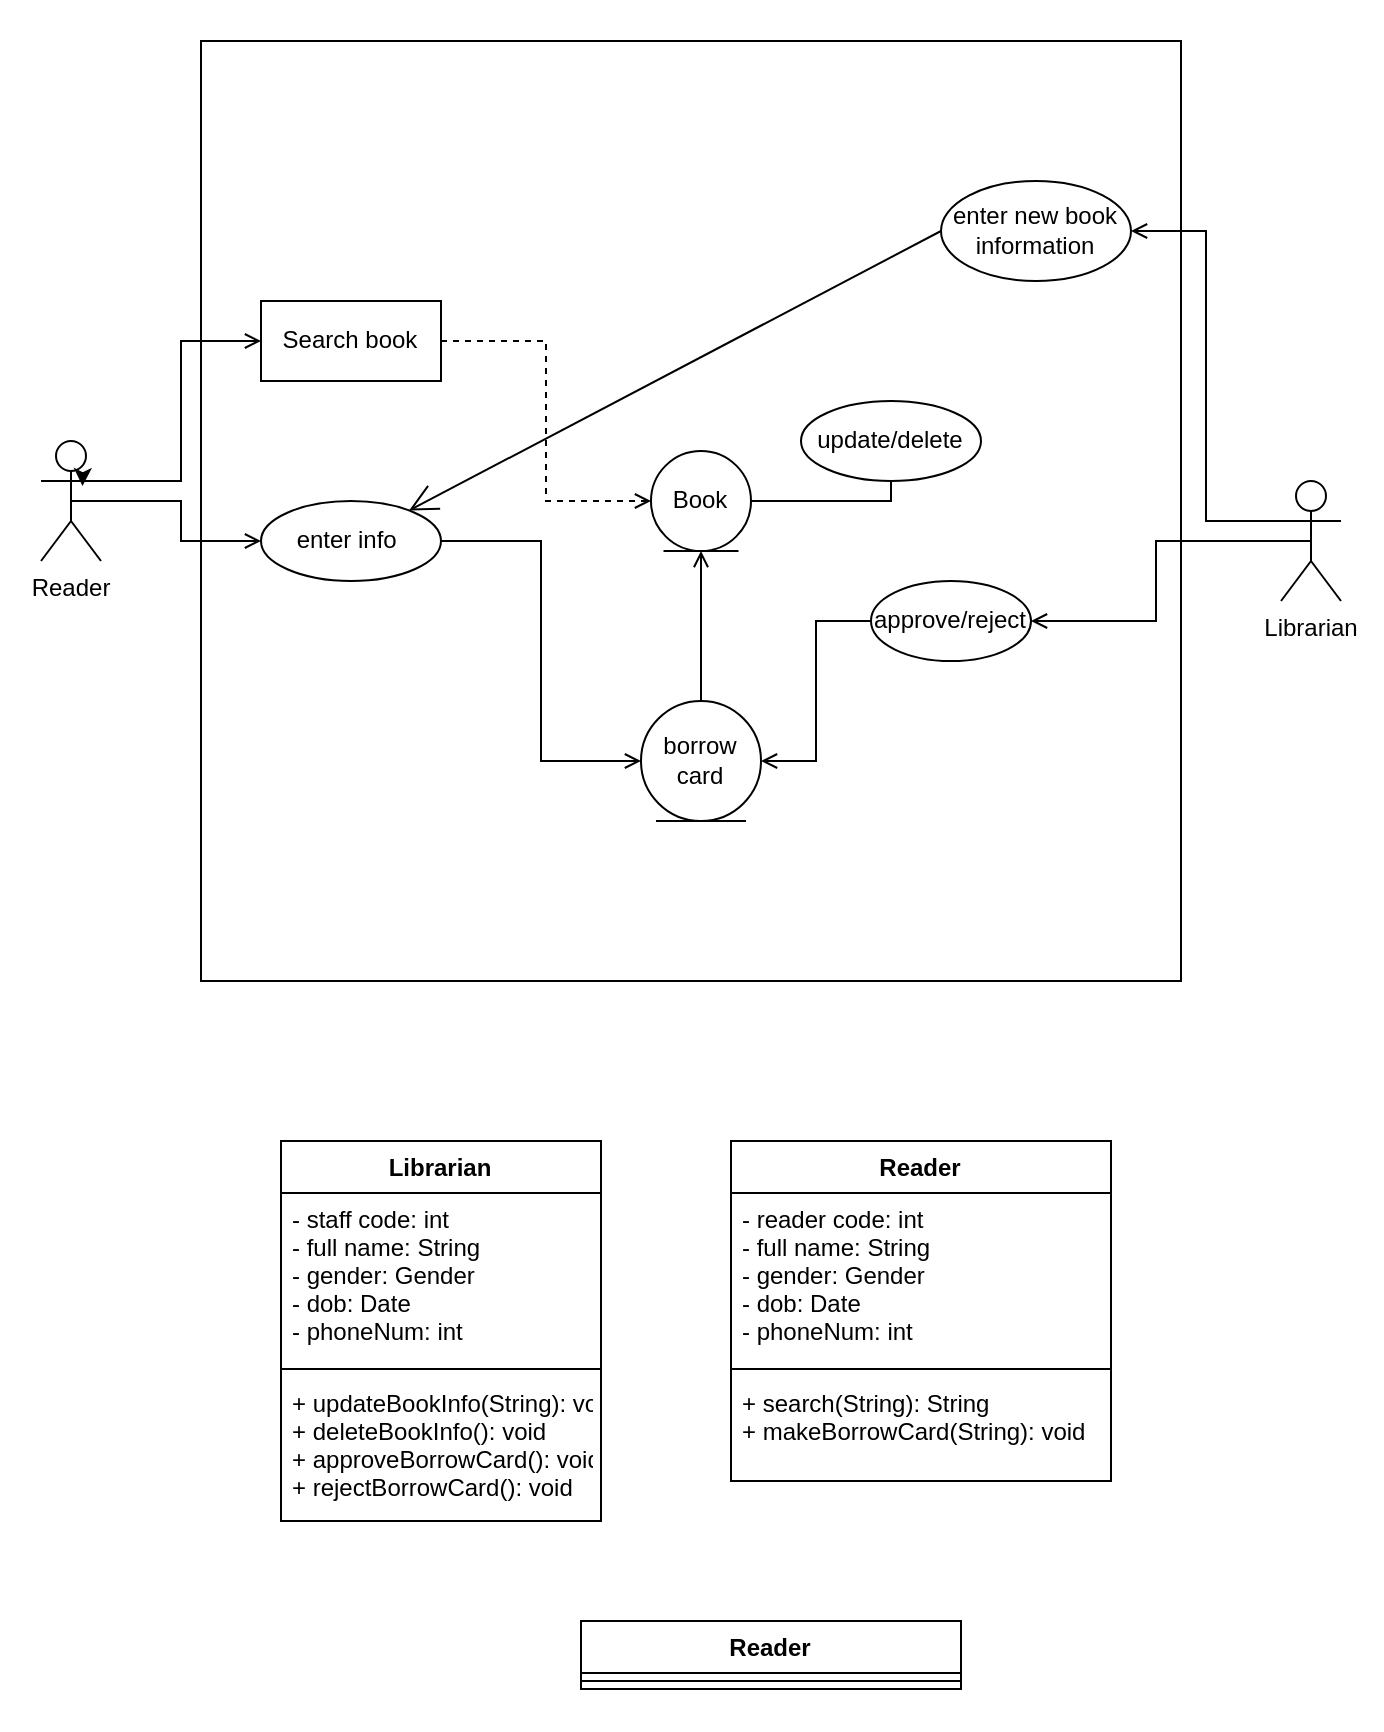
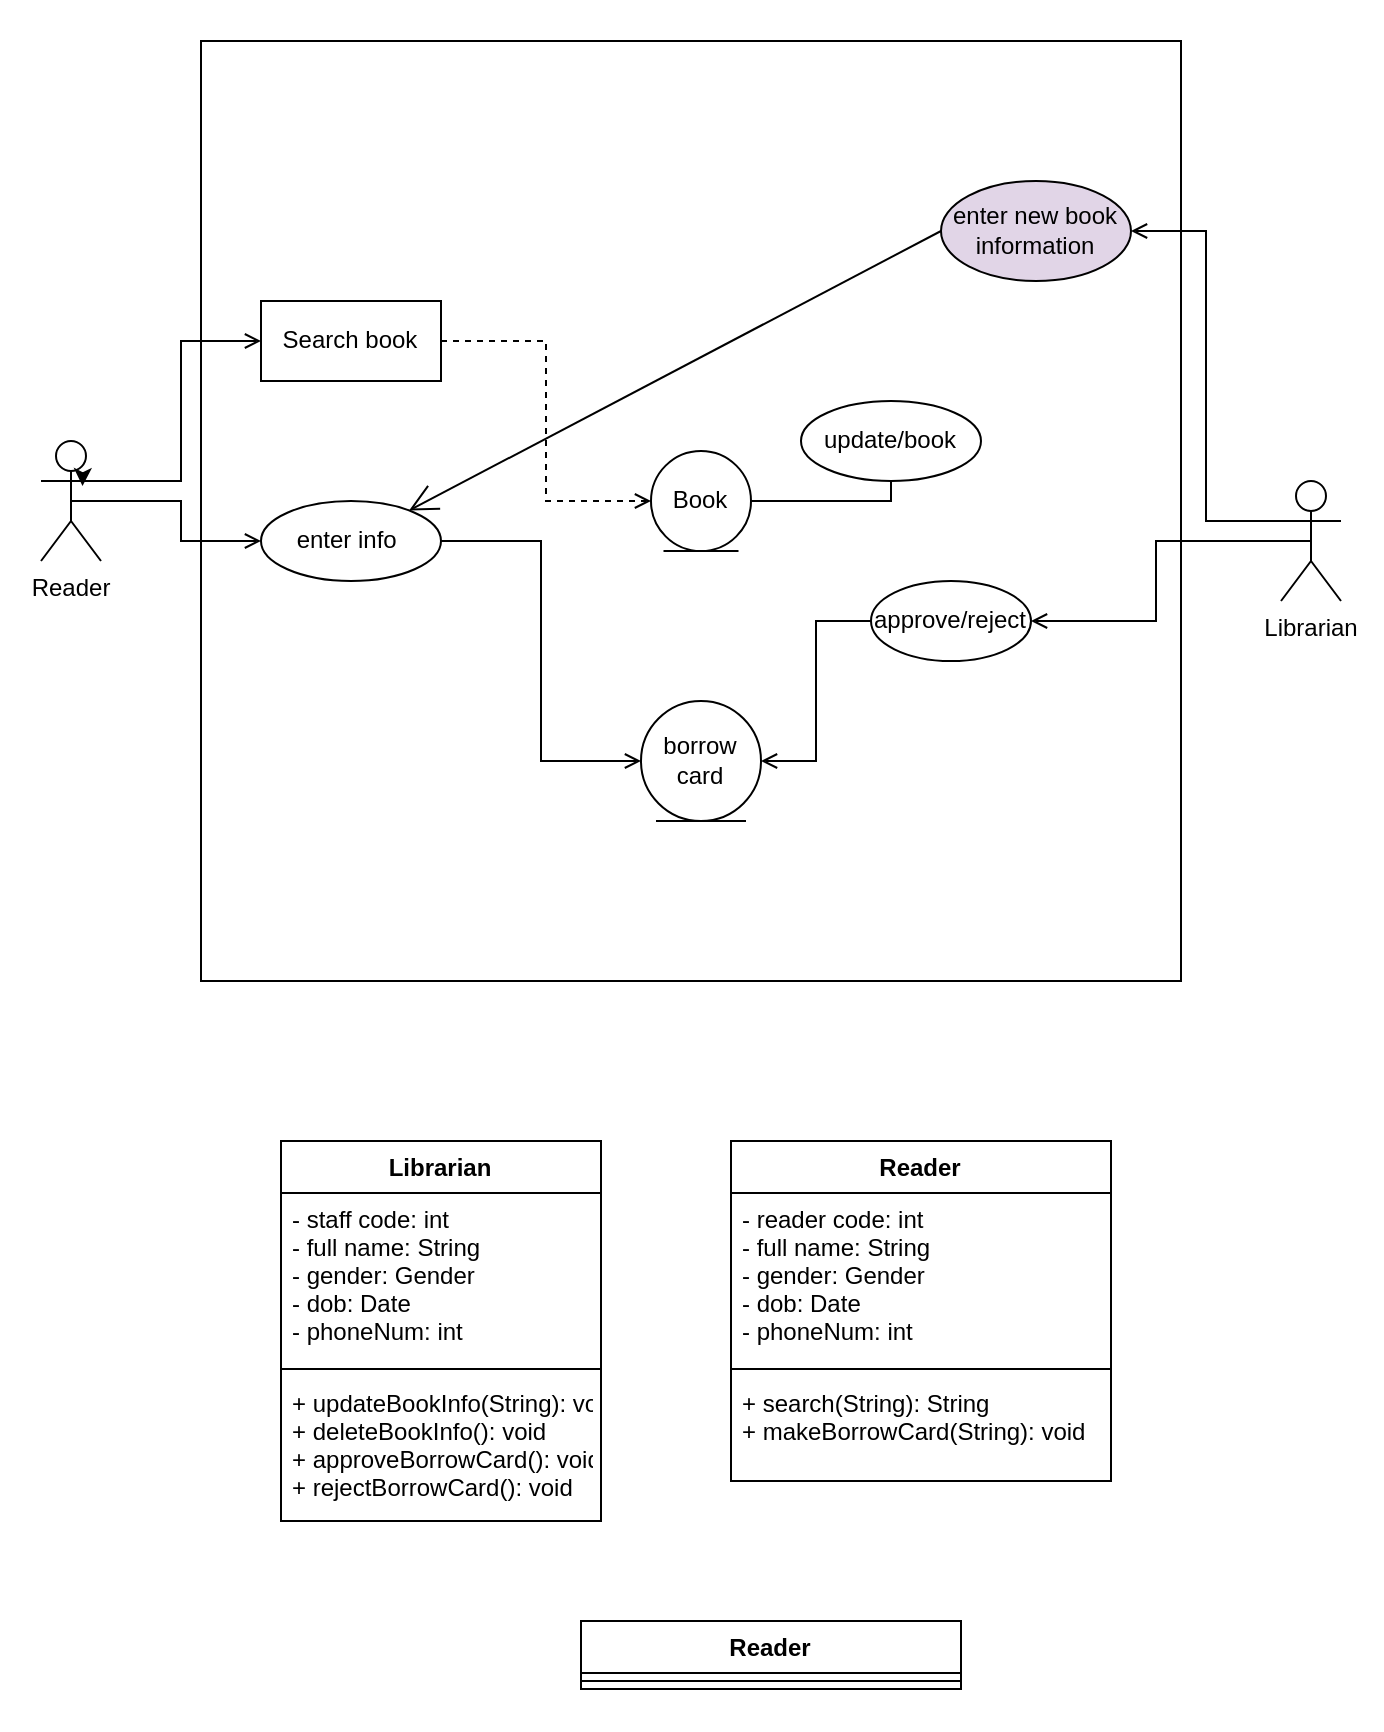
node "enter new book information": fillcolor #ffffff -> #e1d5e7
node "update/delete": label "update/delete" -> "update/book"
edge "borrow card" -> "Book": removed
